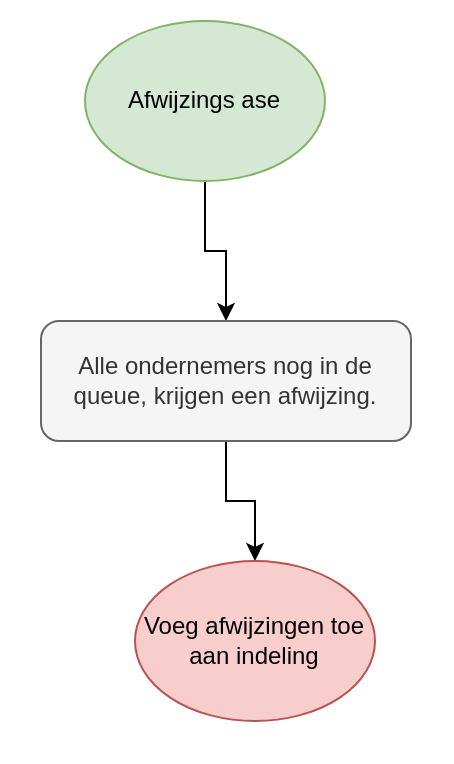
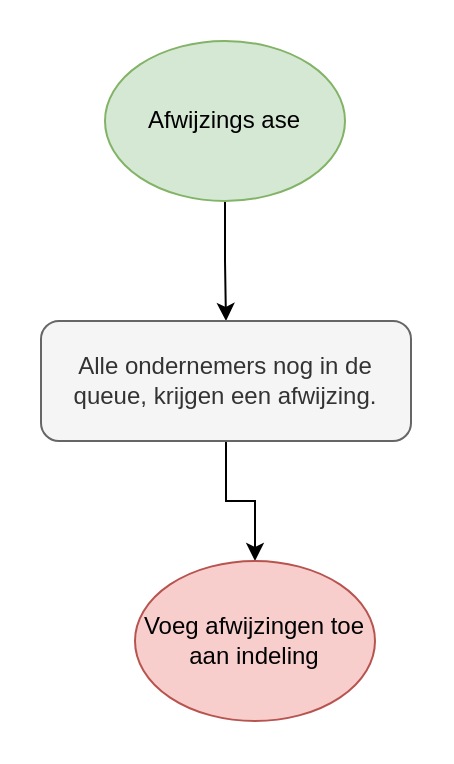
node "Afwijzings ase": moved (205, 101) -> (225, 121)
